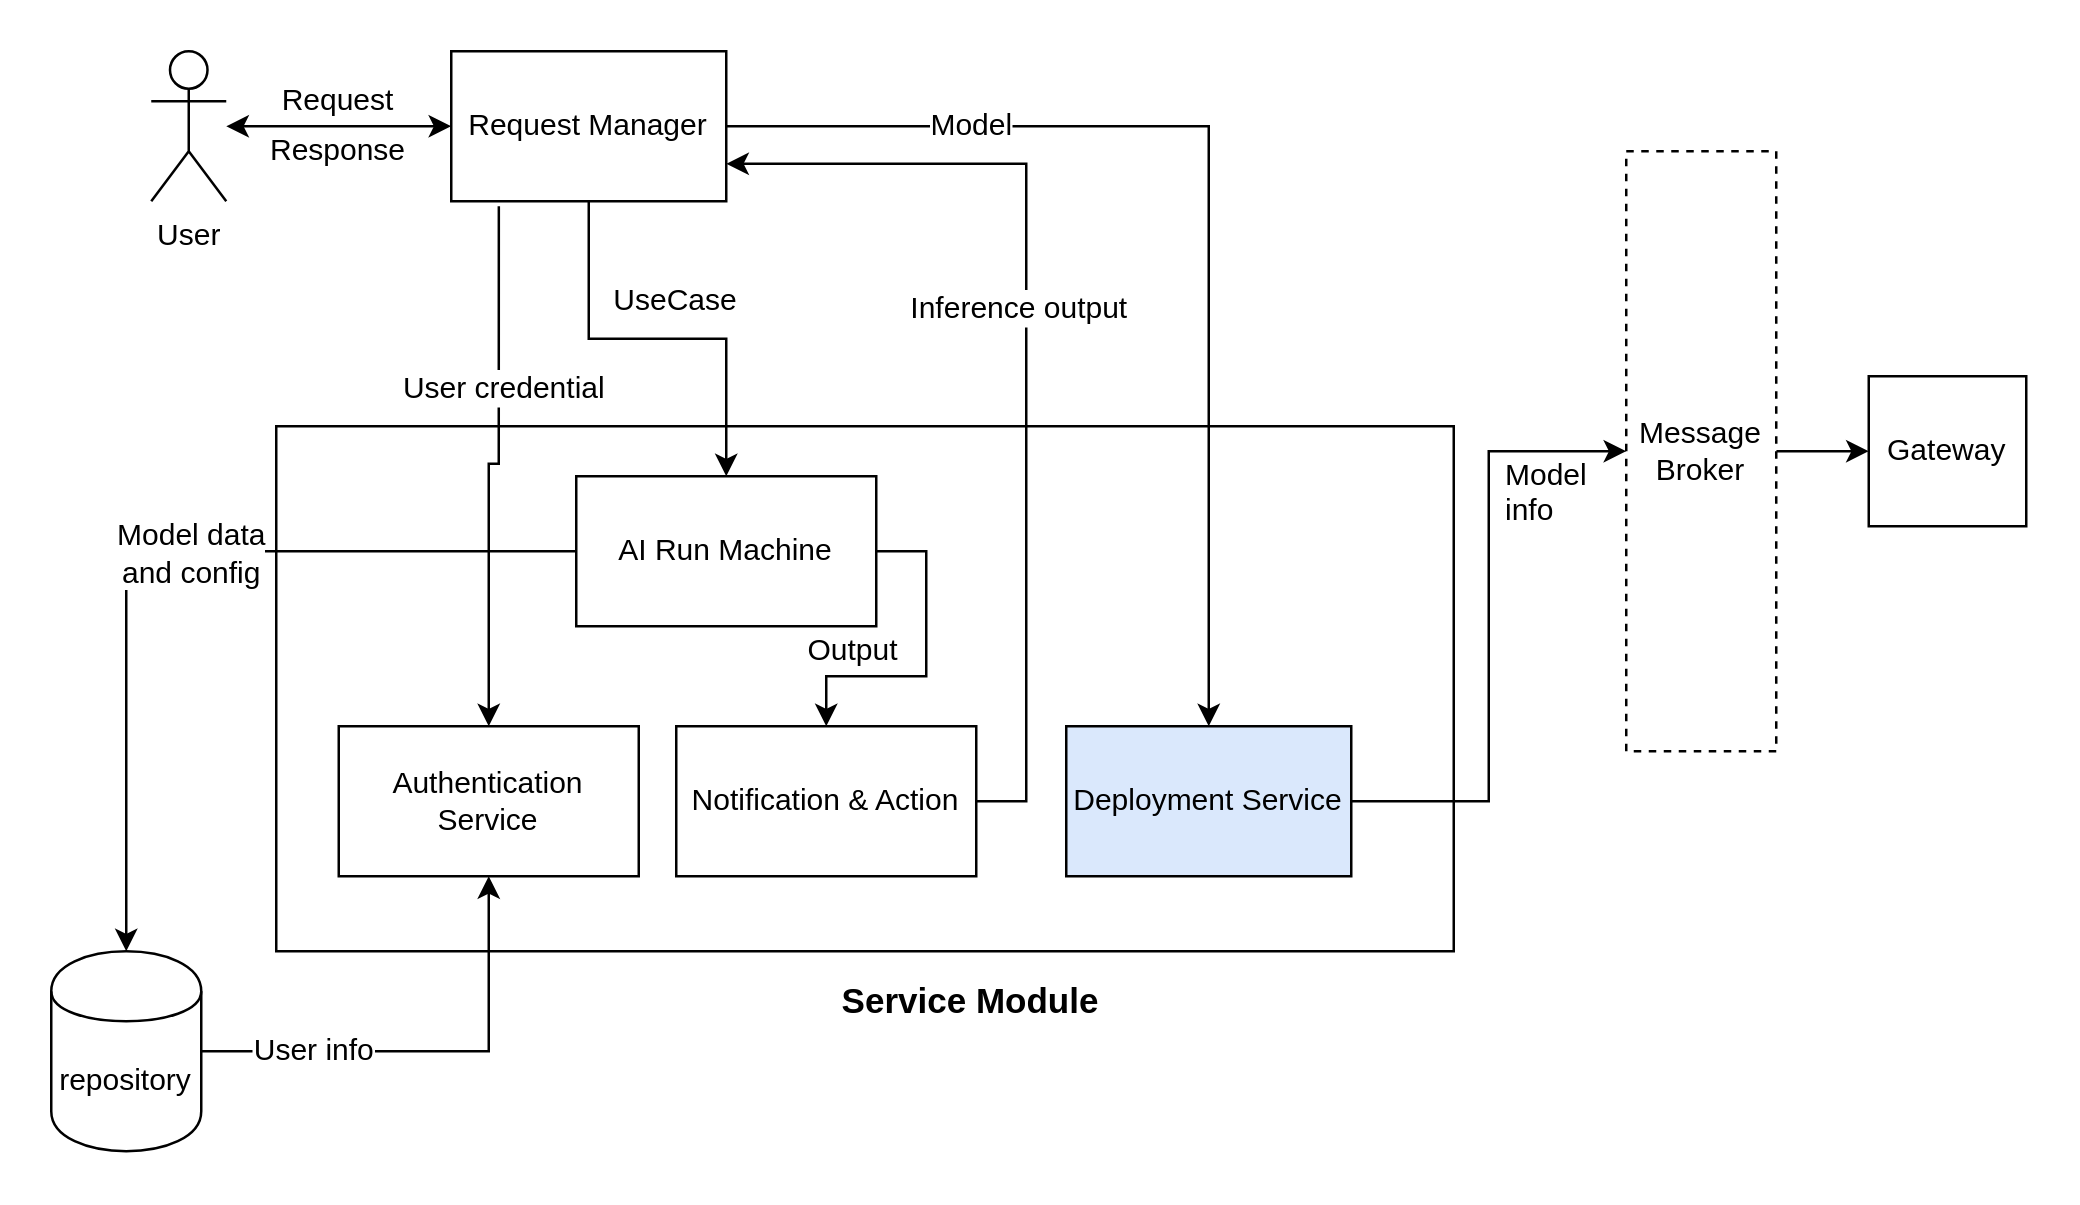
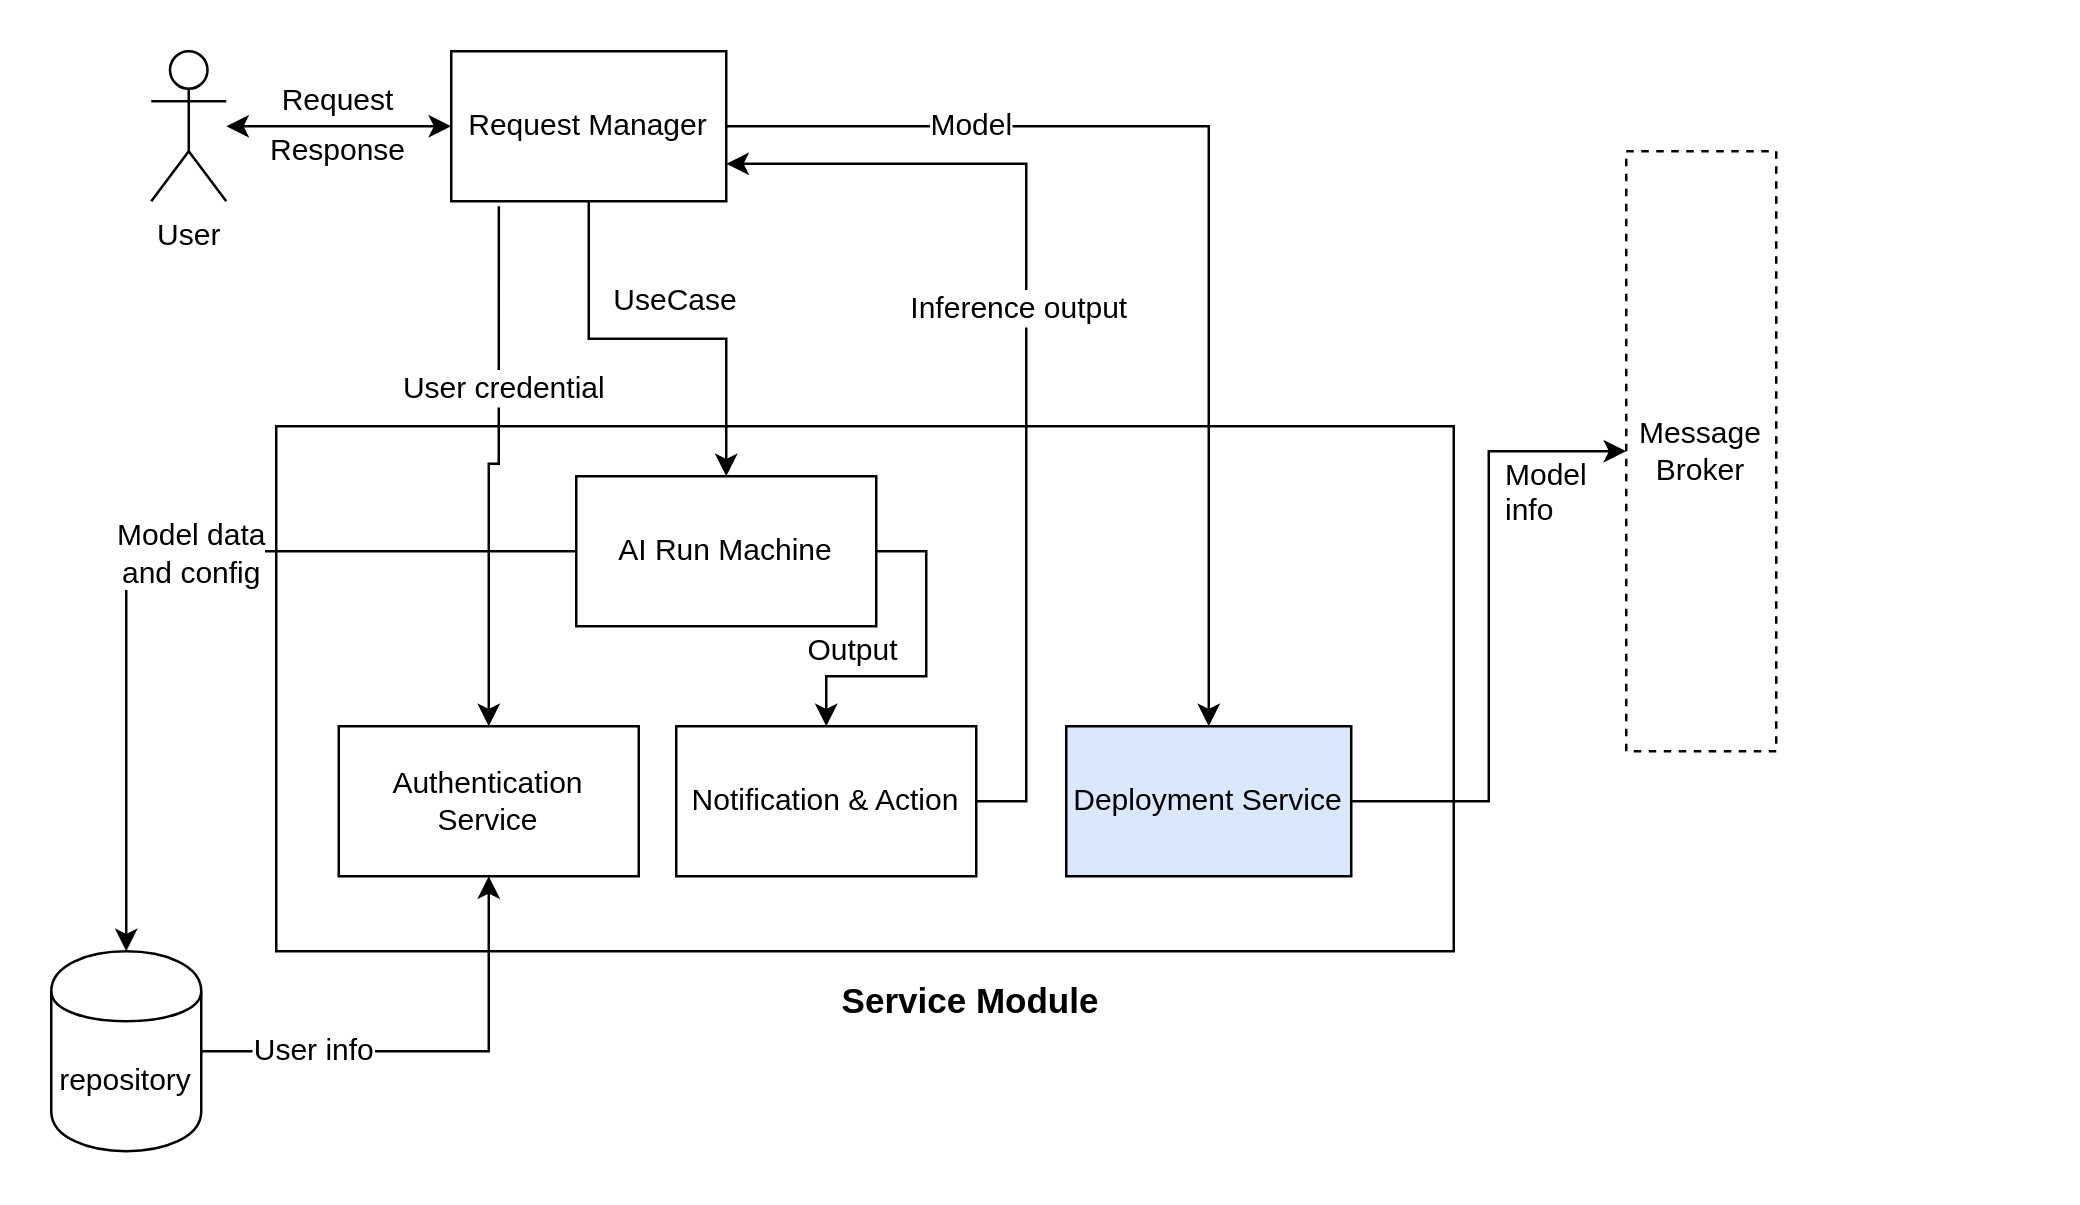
edge "Message Broker" -> "Gateway": removed
node "Gateway": removed
